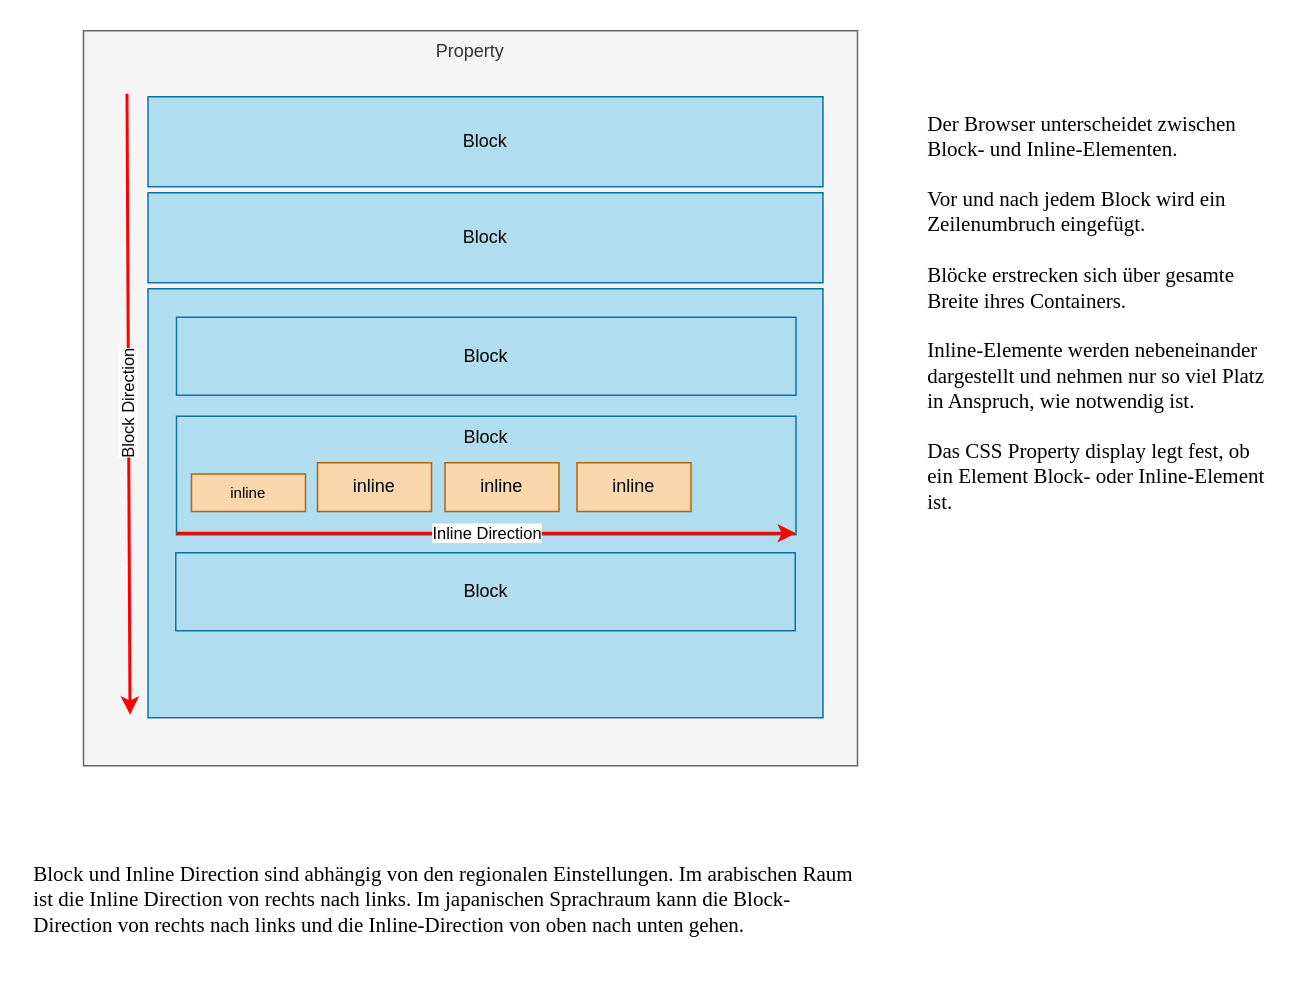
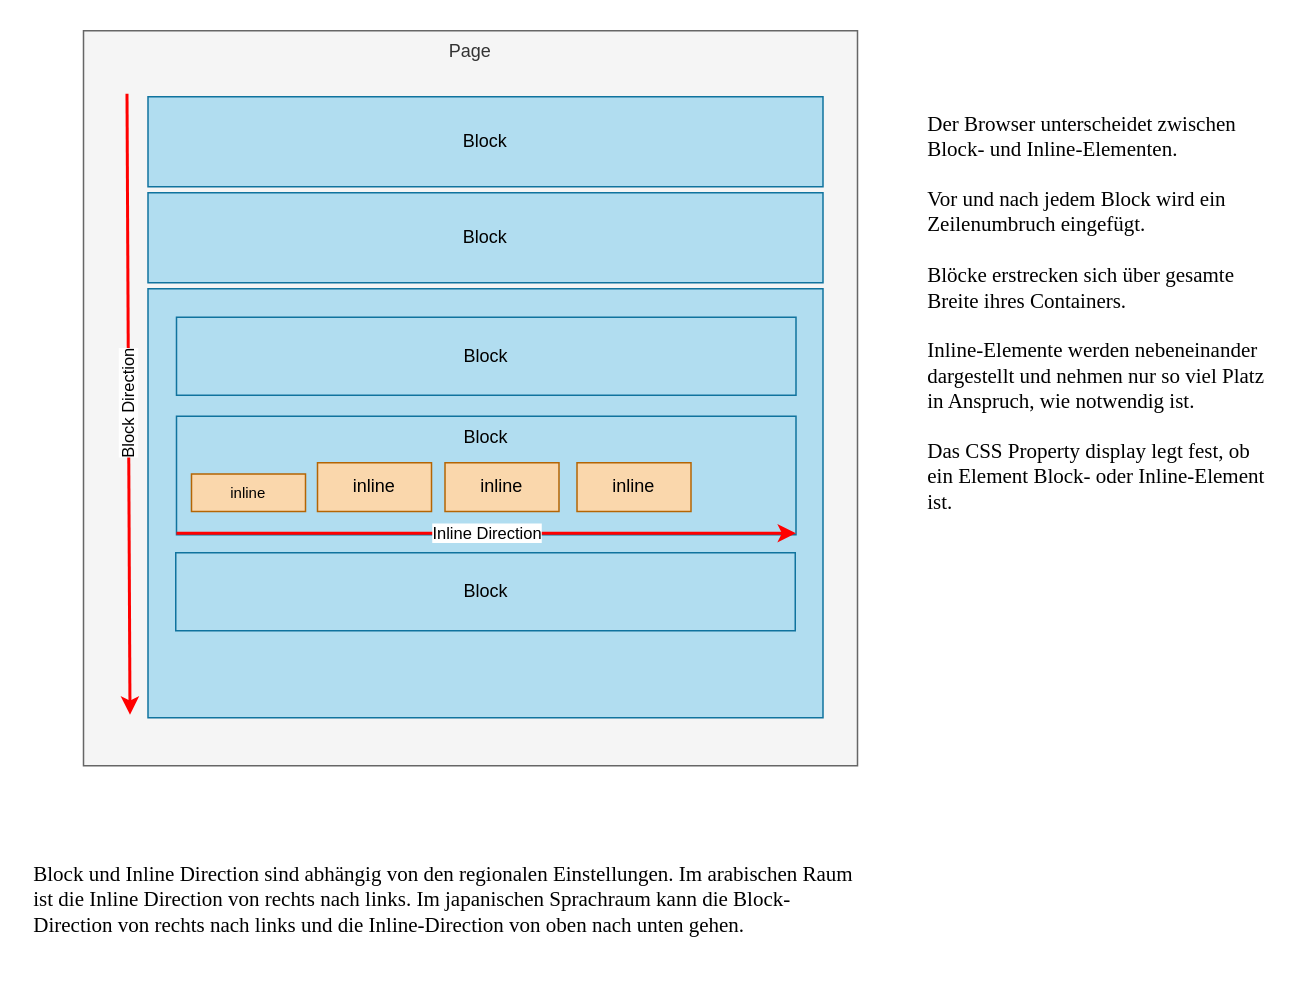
node "Property": label "Property" -> "Page"
